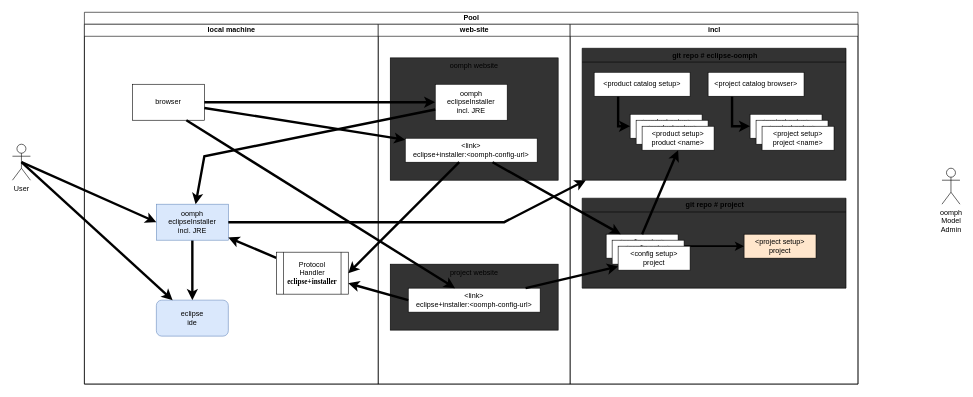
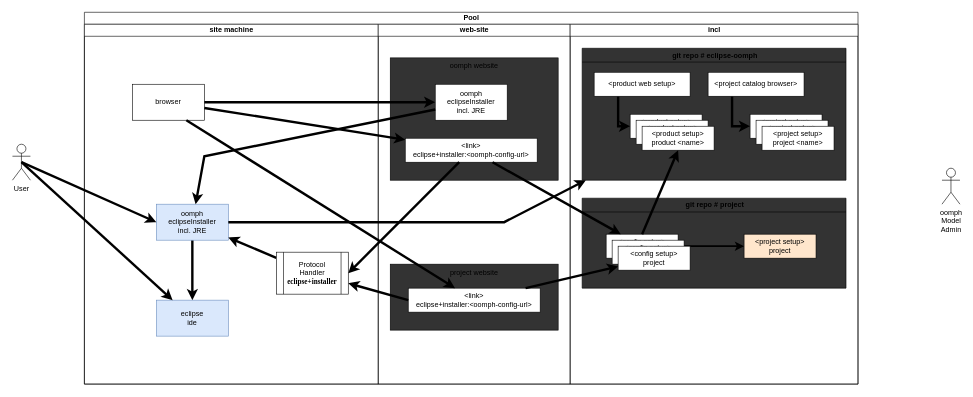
node "local machine": label "local machine" -> "site machine"
node "<product catalog setup>": label "<product catalog setup>" -> "<product web setup>"
node "eclipse ide": shape rounded rectangle -> rectangle
